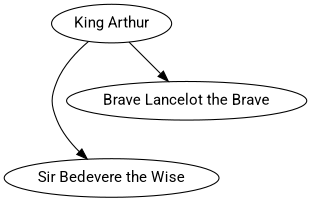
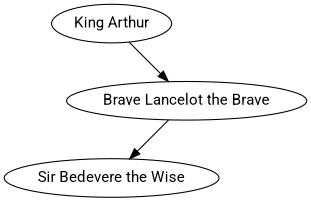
edge "King Arthur" -> "Sir Bedevere the Wise": now "Brave Lancelot the Brave" -> "Sir Bedevere the Wise"
